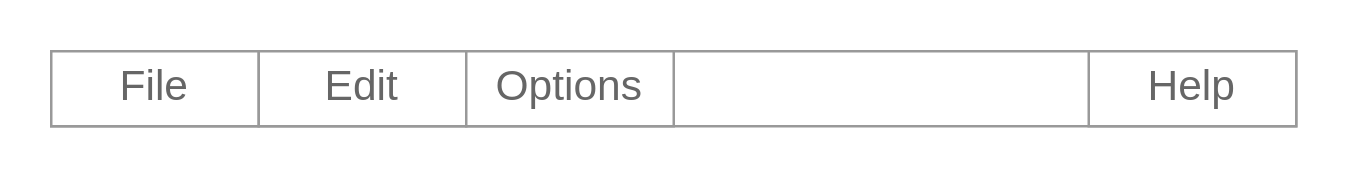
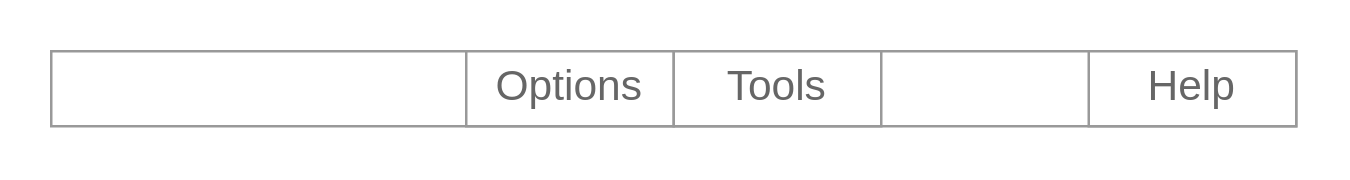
node "File": removed
node "Edit": removed
node "Tools": added
